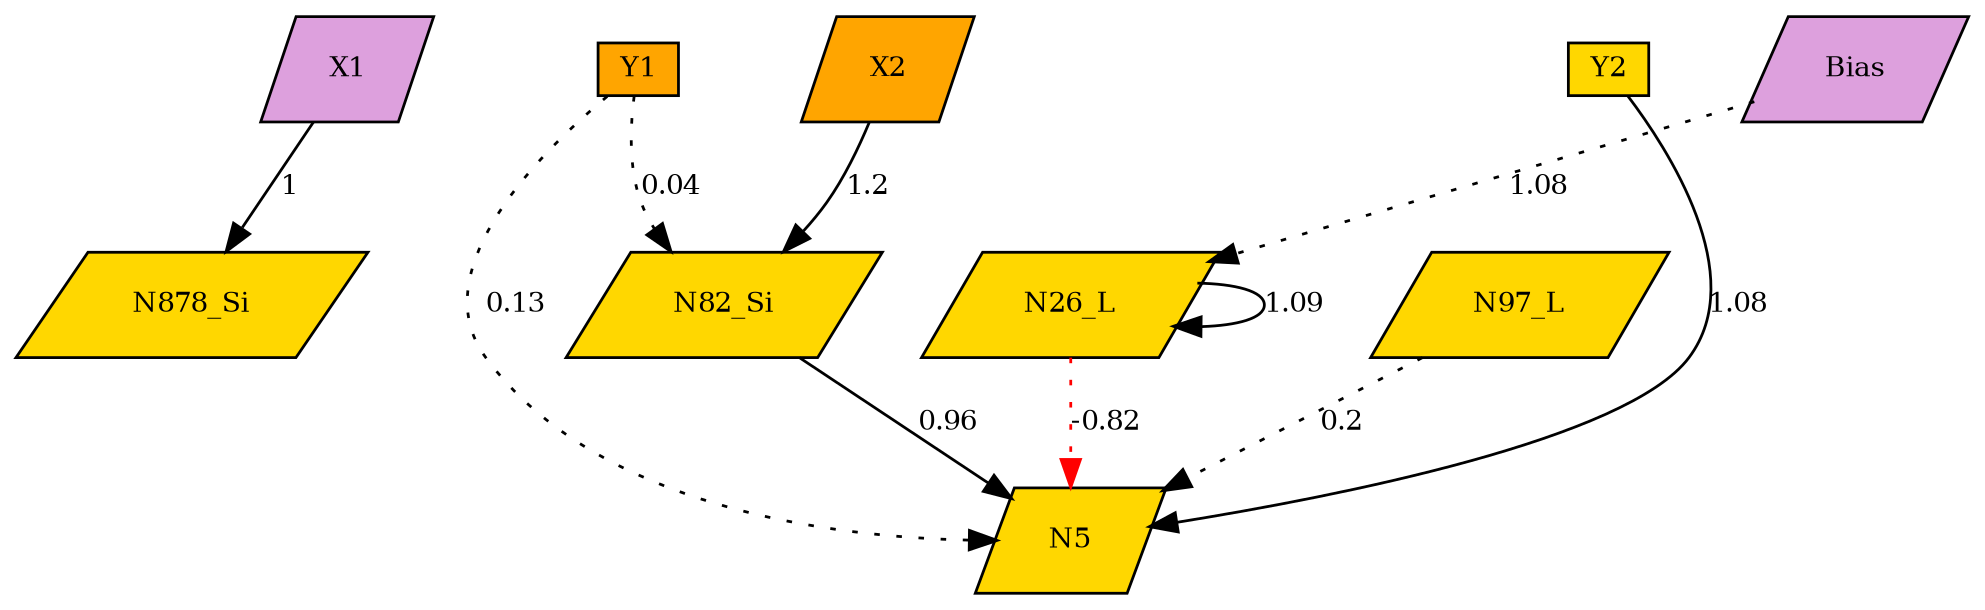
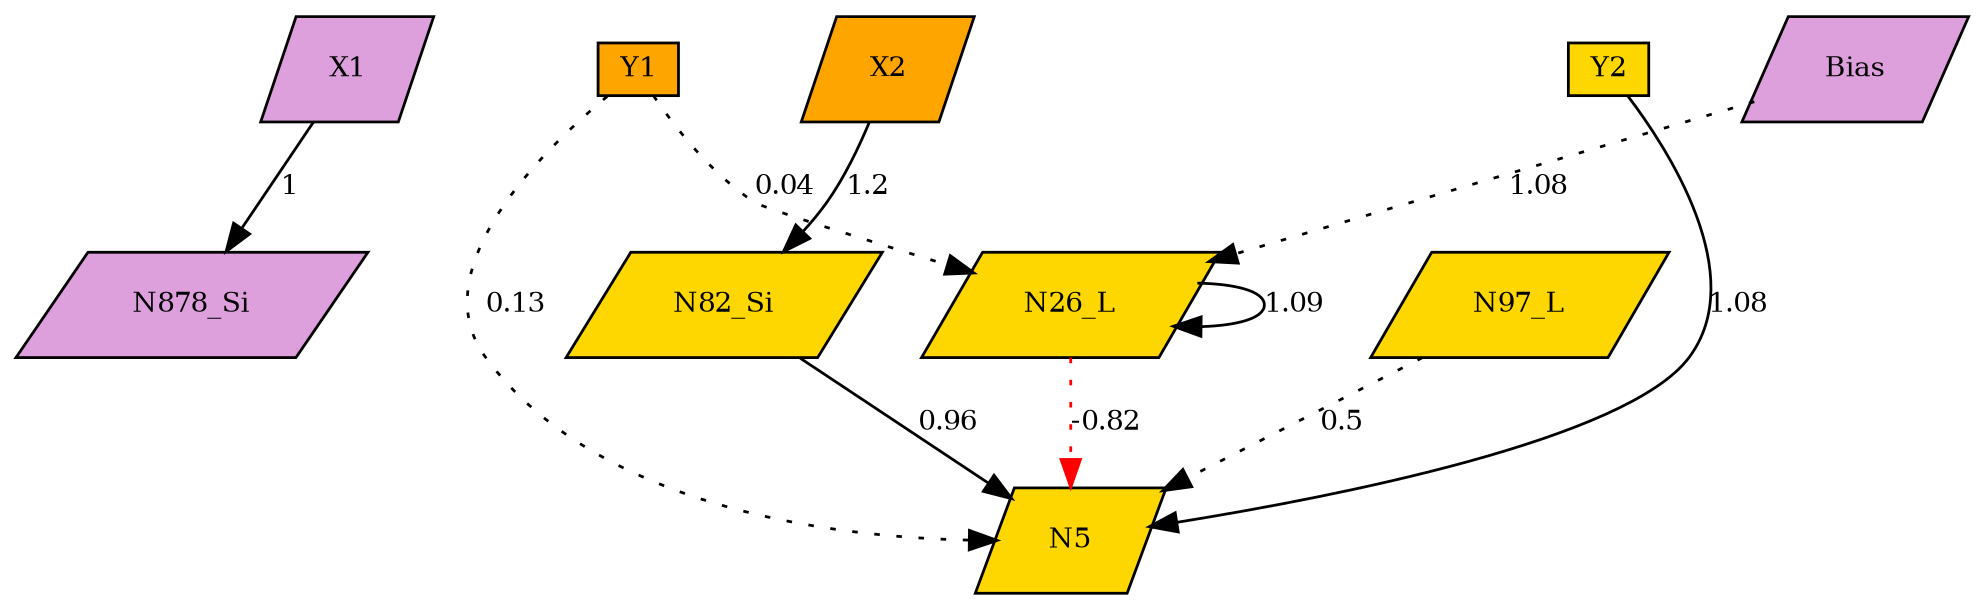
edge "Y1" -> "N82_Si": now "Y1" -> "N26_L"
node "N878_Si": fillcolor gold -> plum
edge "N97_L" -> "N5": label "0.2" -> "0.5"
